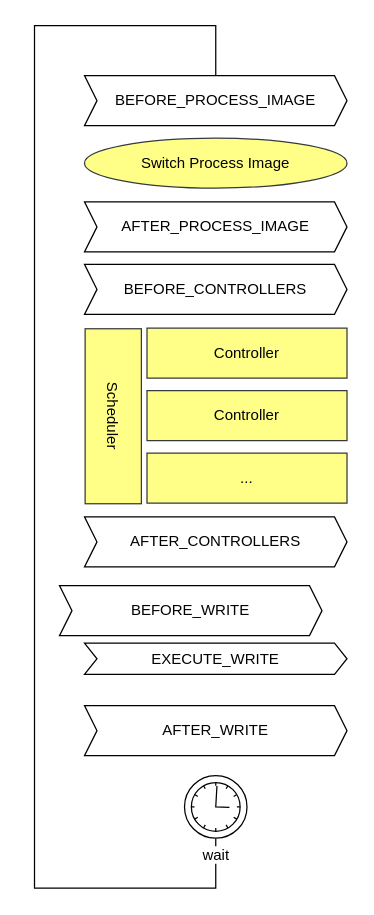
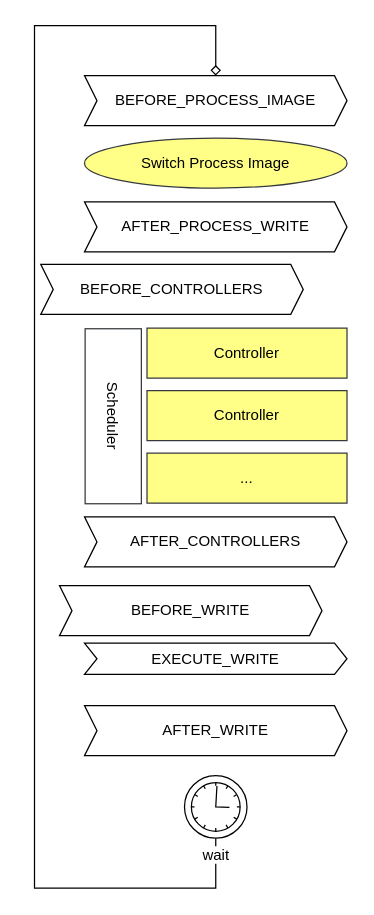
edge "BEFORE_PROCESS_IMAGE" -- "wait": arrowhead none -> diamond
node "AFTER_PROCESS_IMAGE": label "AFTER_PROCESS_IMAGE" -> "AFTER_PROCESS_WRITE"
node "BEFORE_CONTROLLERS": moved (216, 289) -> (172, 289)
node "Scheduler": fillcolor #ffff88 -> #ffffff
